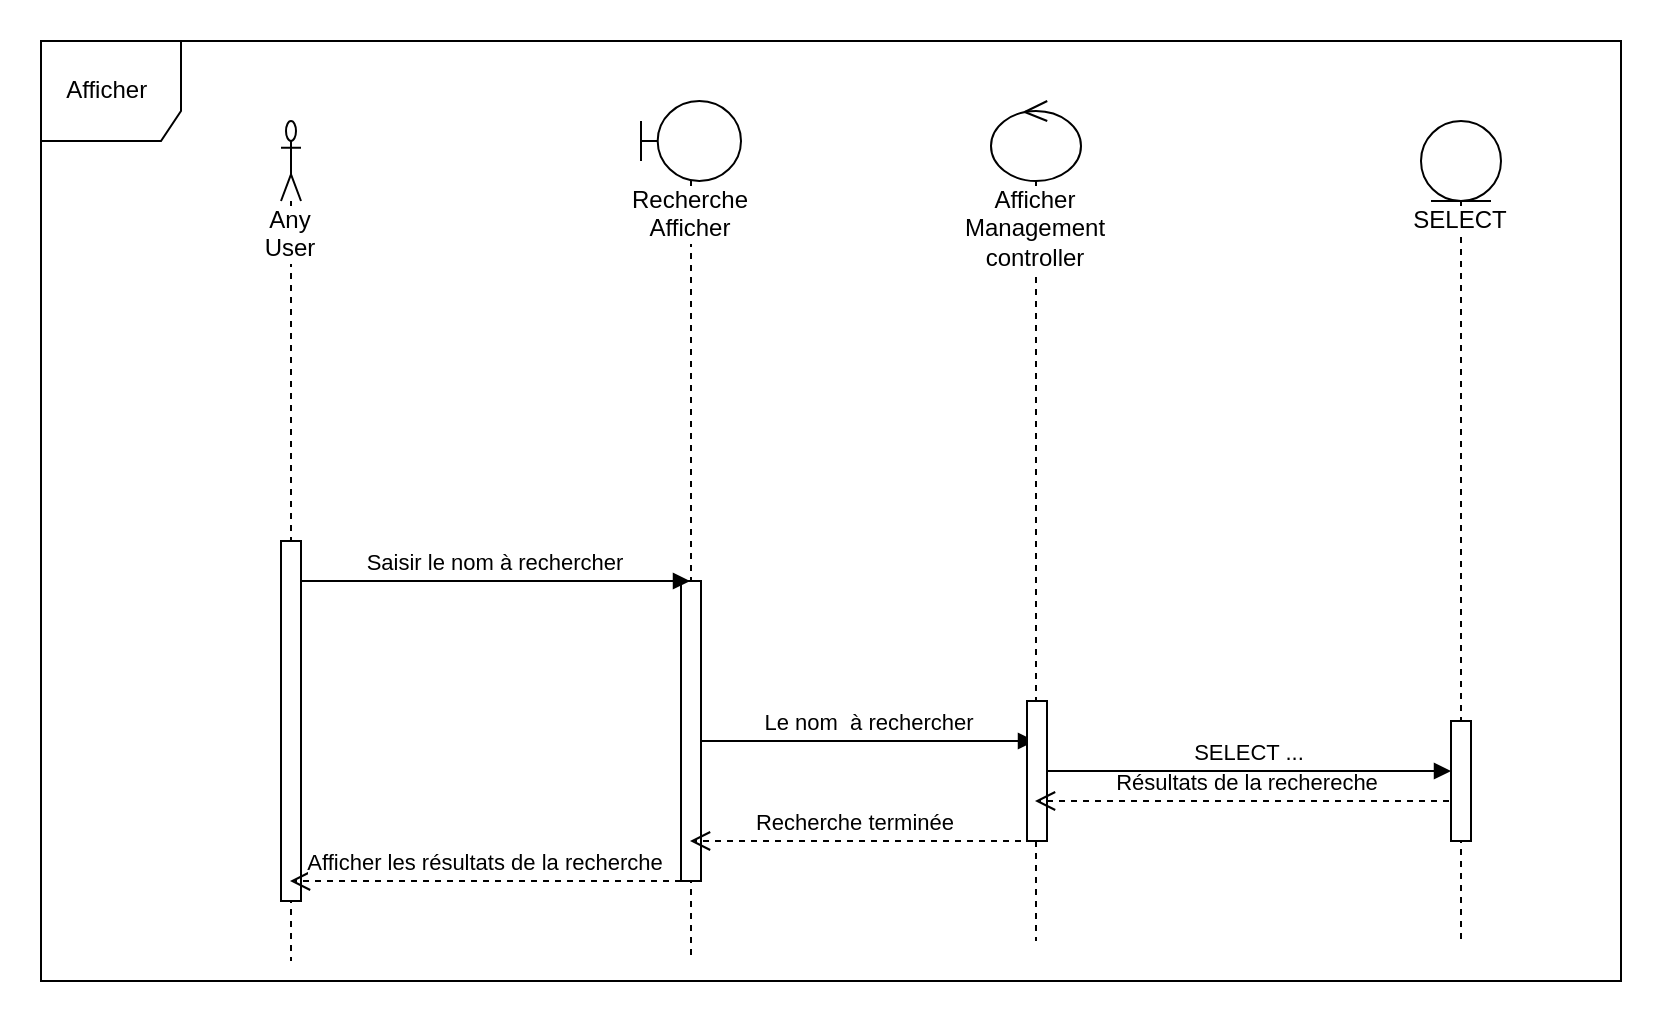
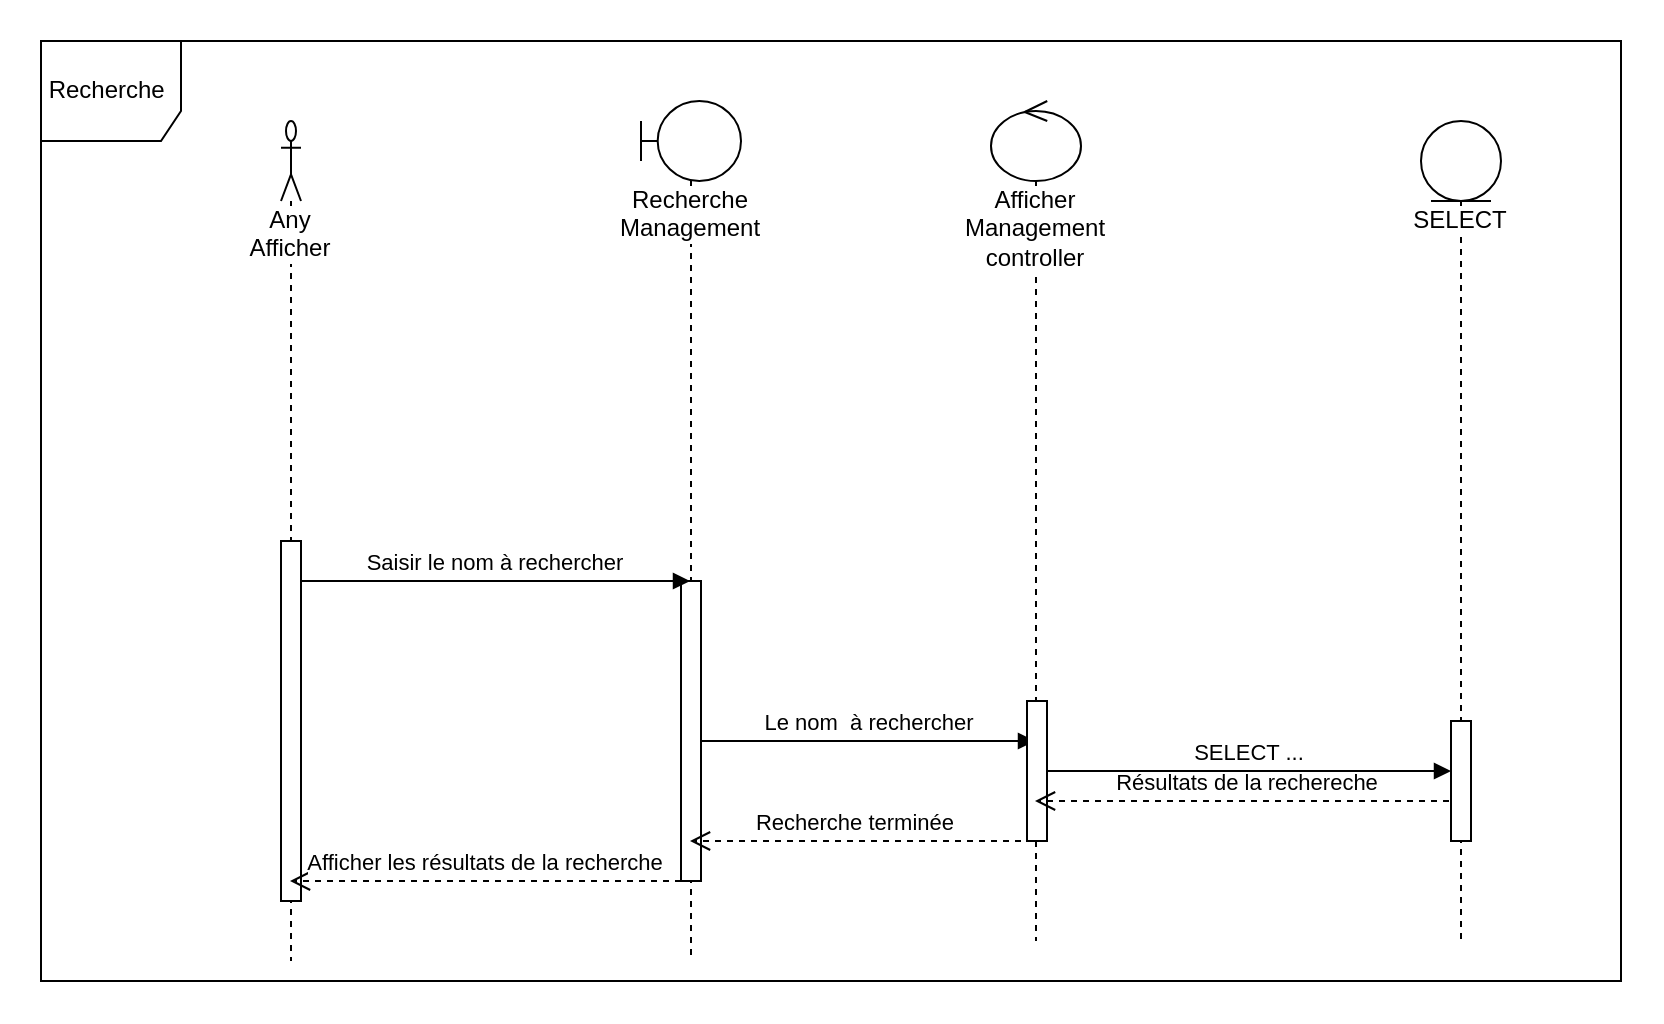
node "Afficher": label "Afficher" -> "Recherche"
node "Recherche Afficher": label "Recherche Afficher" -> "Recherche Management"
node "Any User": label "Any User" -> "Any Afficher"
